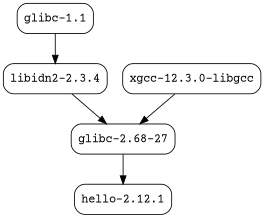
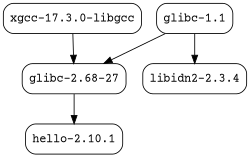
node "xgcc-12.3.0-libgcc": label "xgcc-12.3.0-libgcc" -> "xgcc-17.3.0-libgcc"
edge "libidn2-2.3.4" -> "glibc-2.68-27": now "glibc-1.1" -> "glibc-2.68-27"
node "hello-2.12.1": label "hello-2.12.1" -> "hello-2.10.1"
